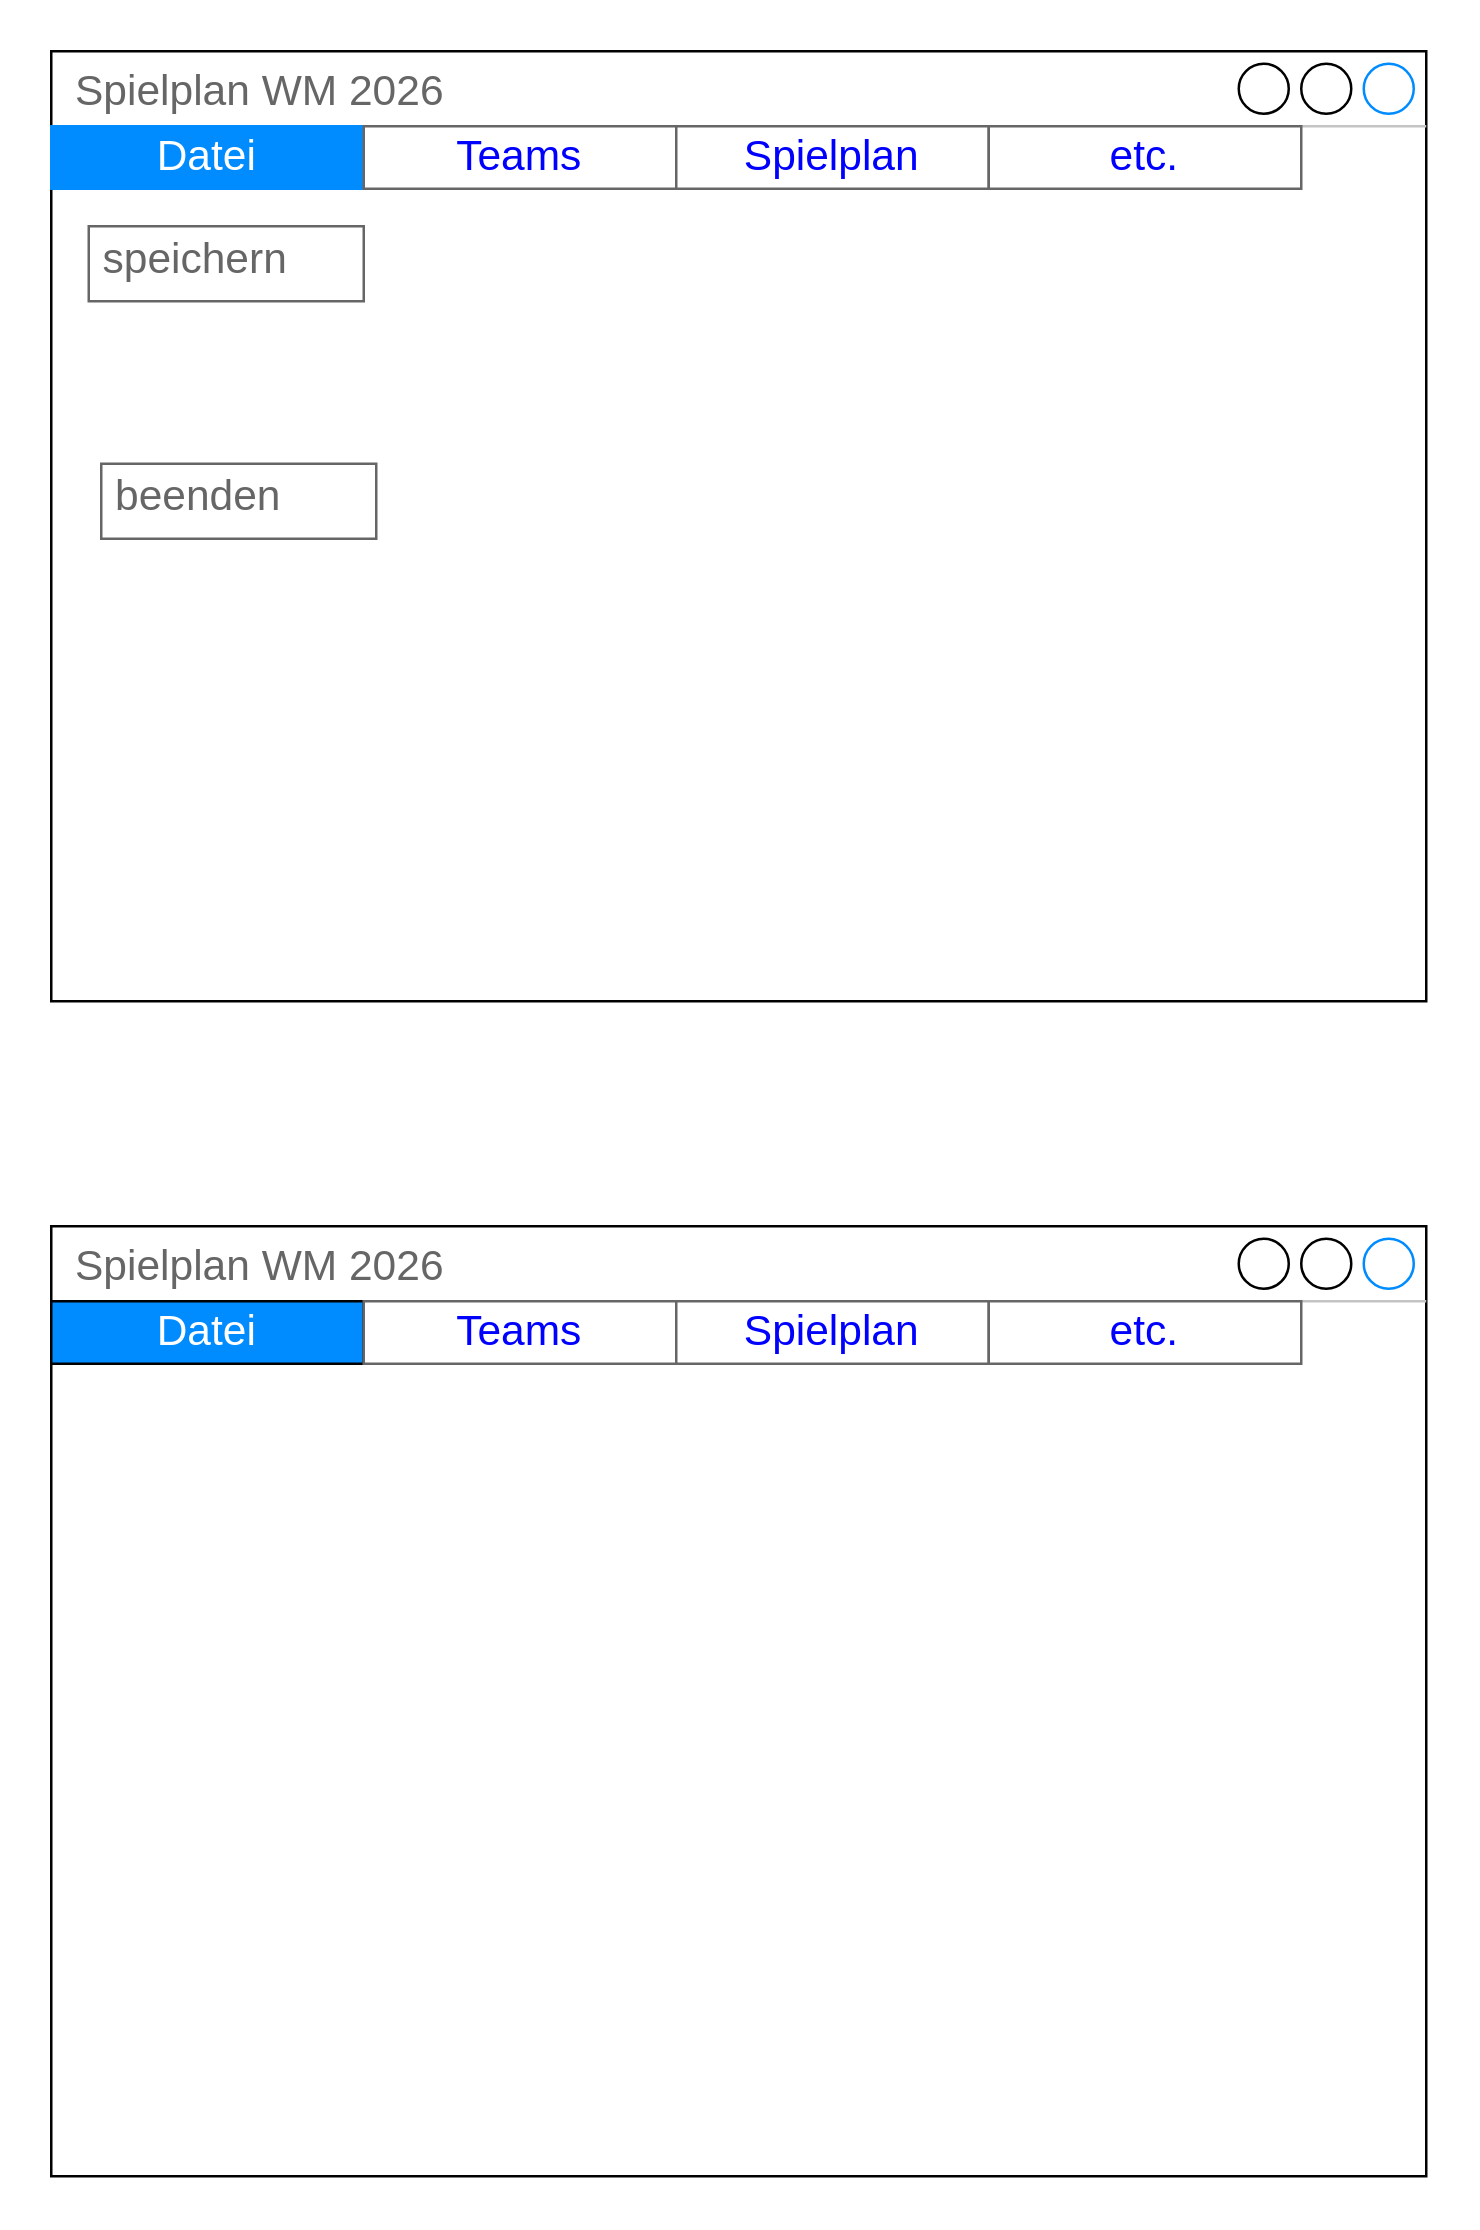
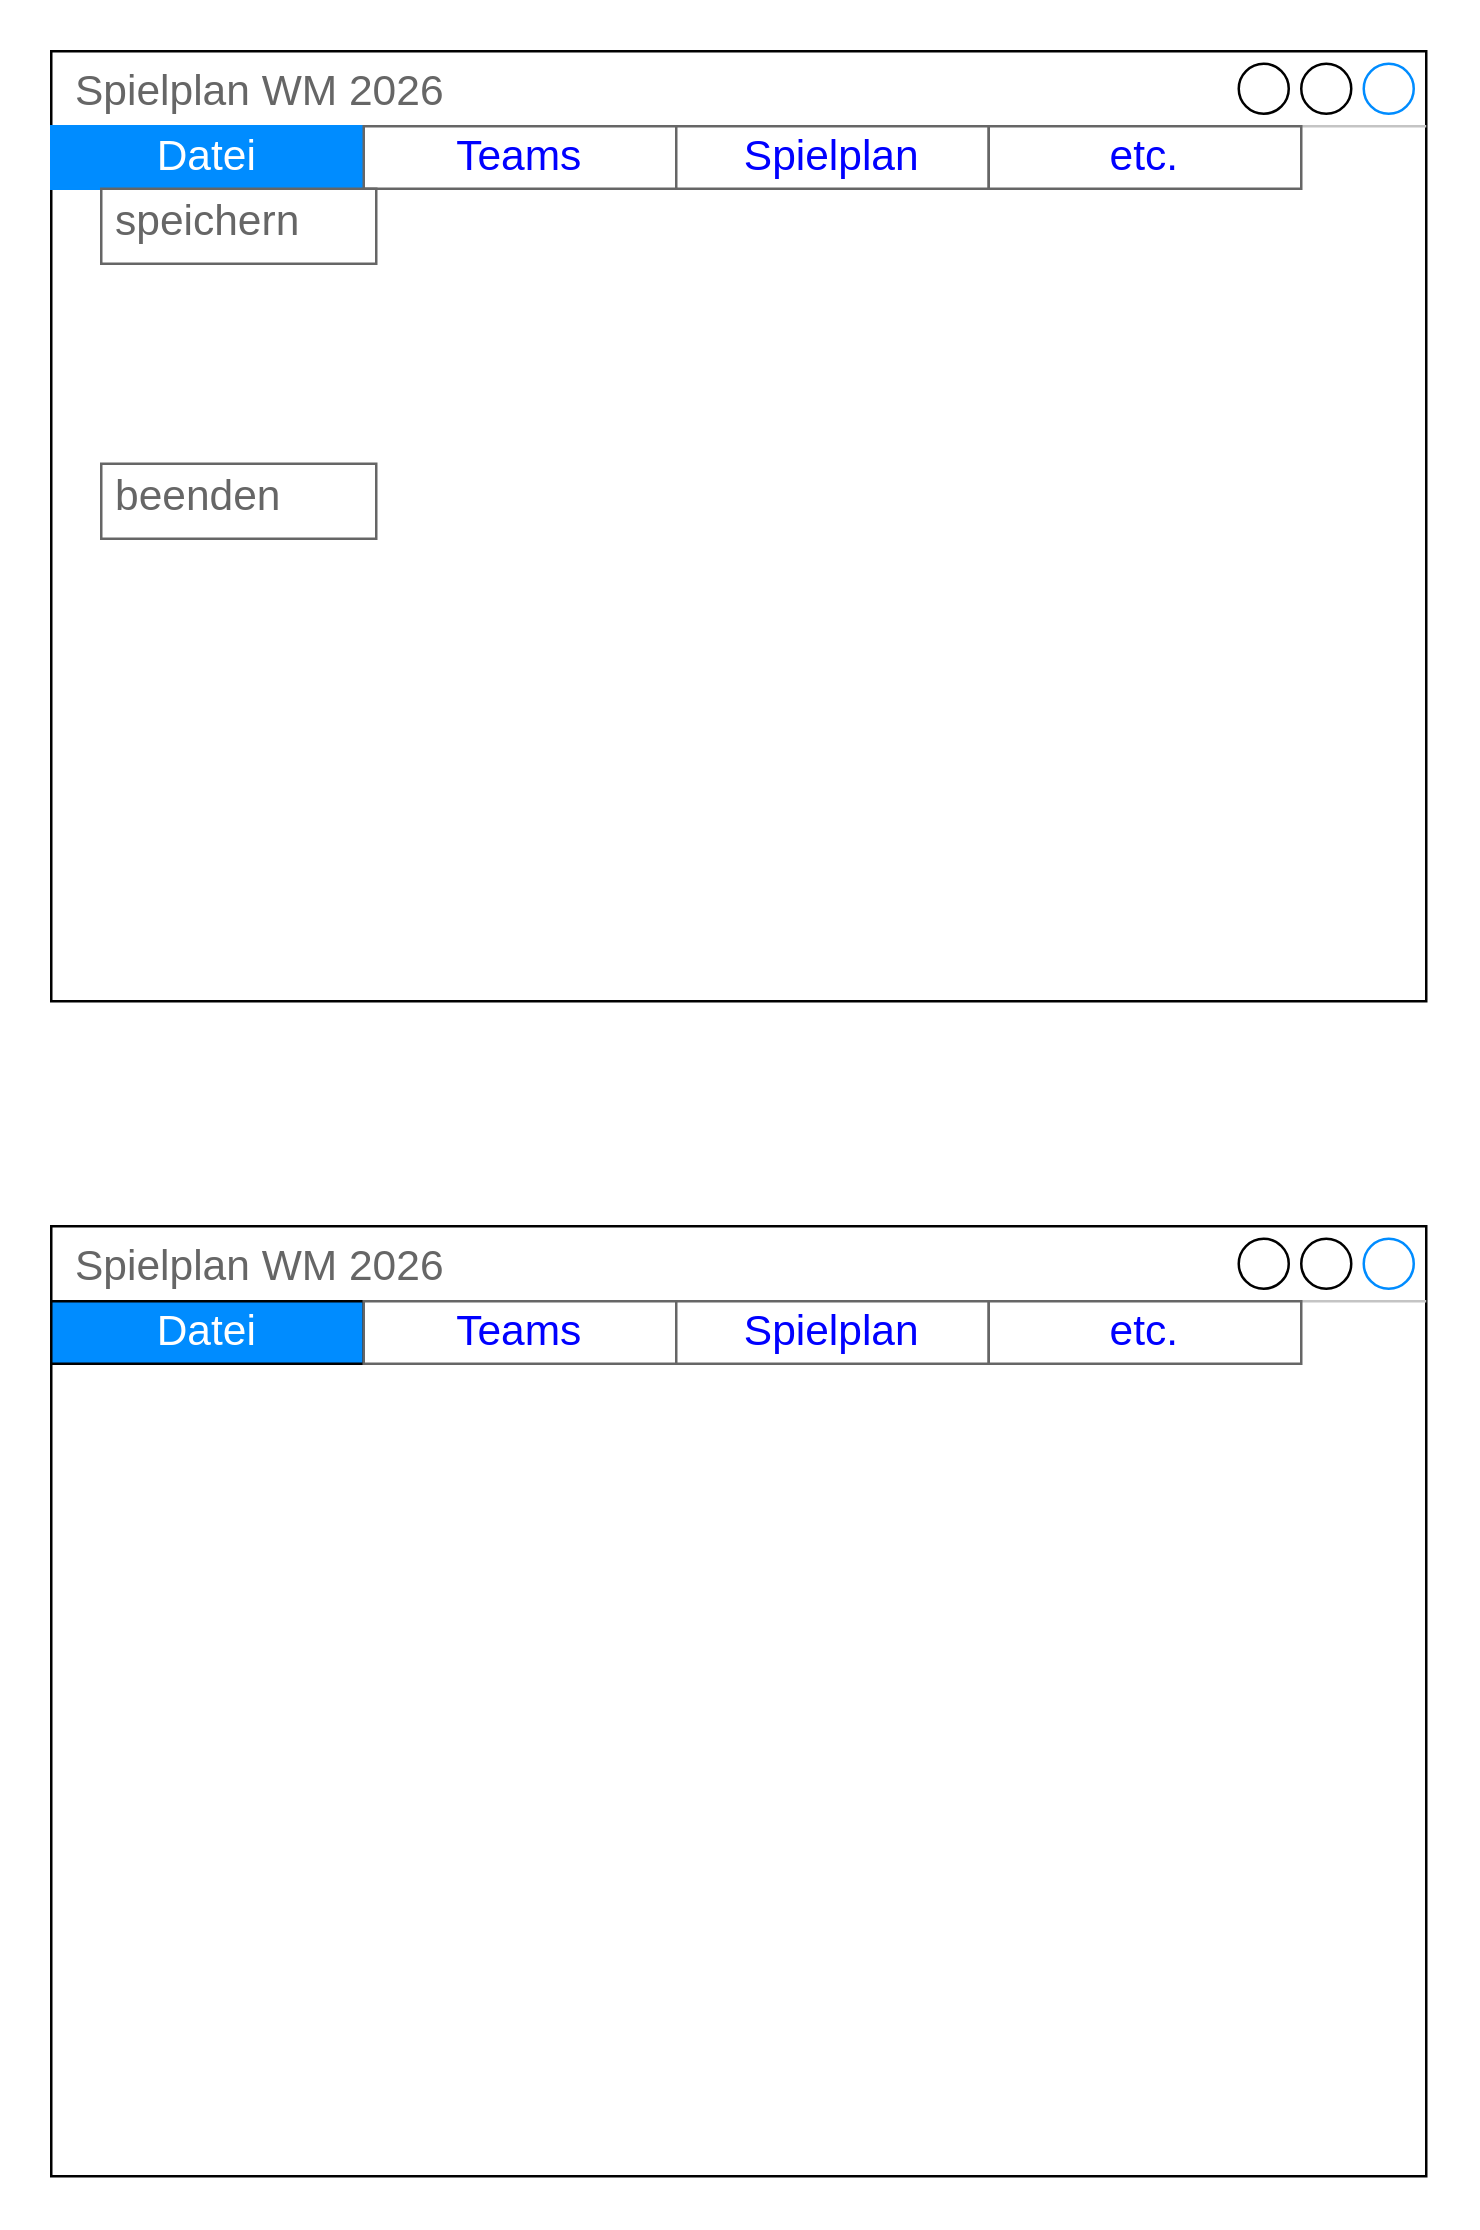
node "speichern": moved (226, 264) -> (239, 226)
